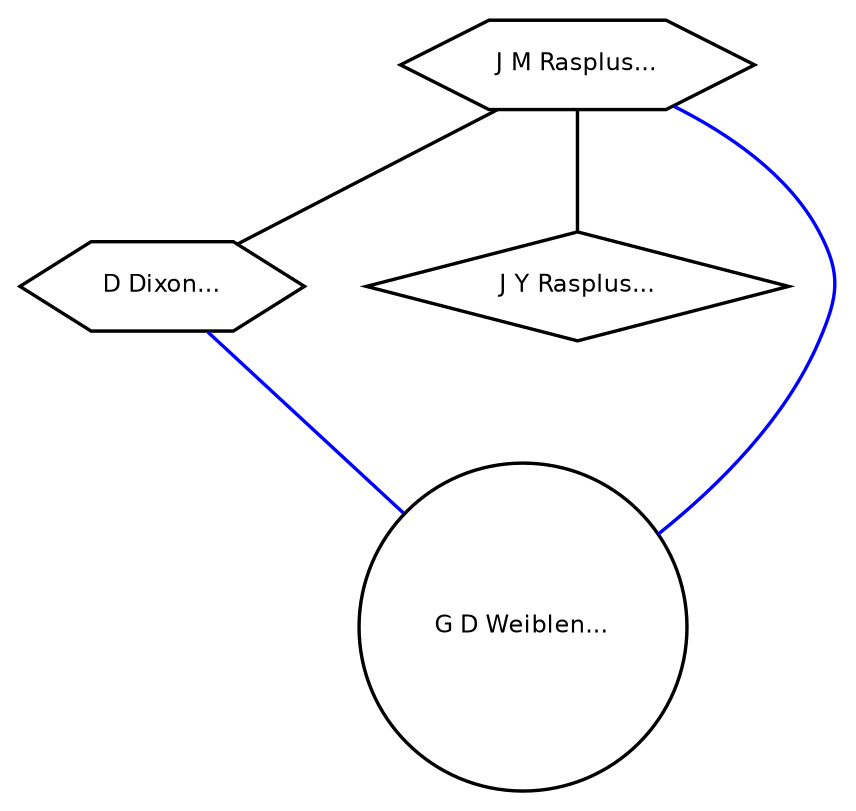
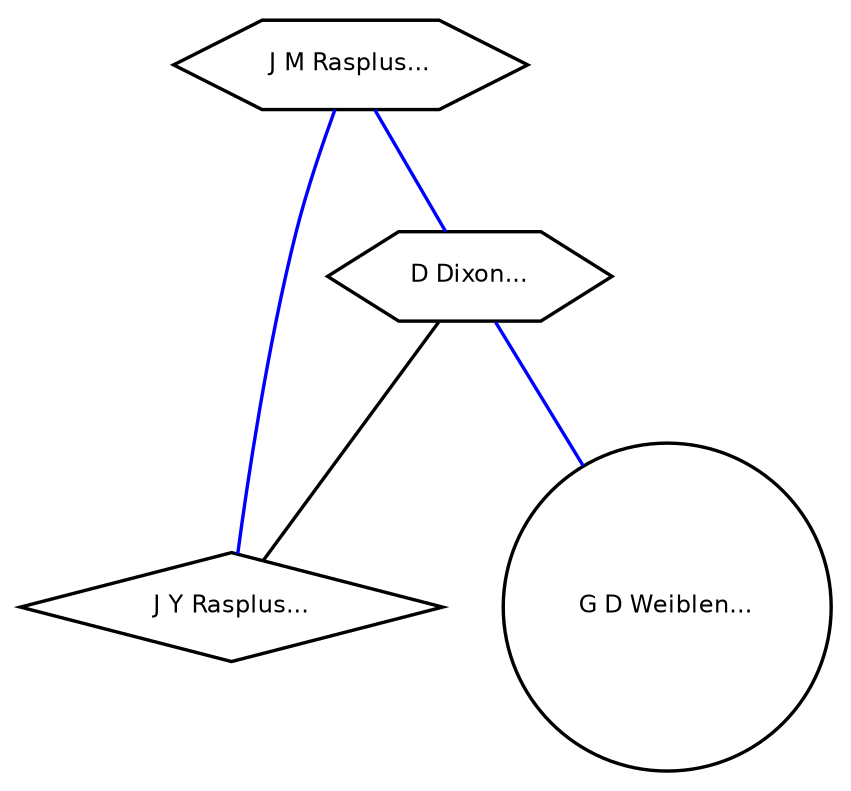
edge "J M Rasplus..." -- "J Y Rasplus...": color black -> blue
edge "J M Rasplus..." -- "D Dixon...": color black -> blue
edge "J M Rasplus..." -- "G D Weiblen...": removed
edge "D Dixon..." -- "J Y Rasplus...": added
